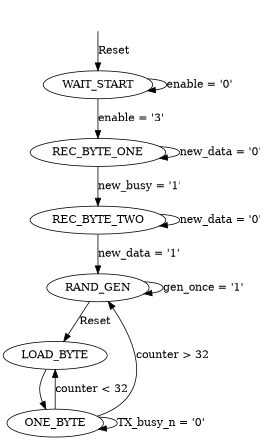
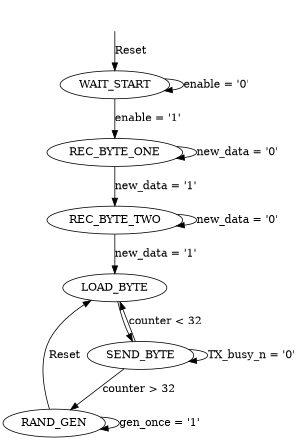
edge "WAIT_START" -> "REC_BYTE_ONE": label "enable = '3'" -> "enable = '1'"
edge "REC_BYTE_ONE" -> "REC_BYTE_TWO": label "new_busy = '1'" -> "new_data = '1'"
edge "REC_BYTE_TWO" -> "RAND_GEN": now "REC_BYTE_TWO" -> "LOAD_BYTE"
node "ONE_BYTE": label "ONE_BYTE" -> "SEND_BYTE"
